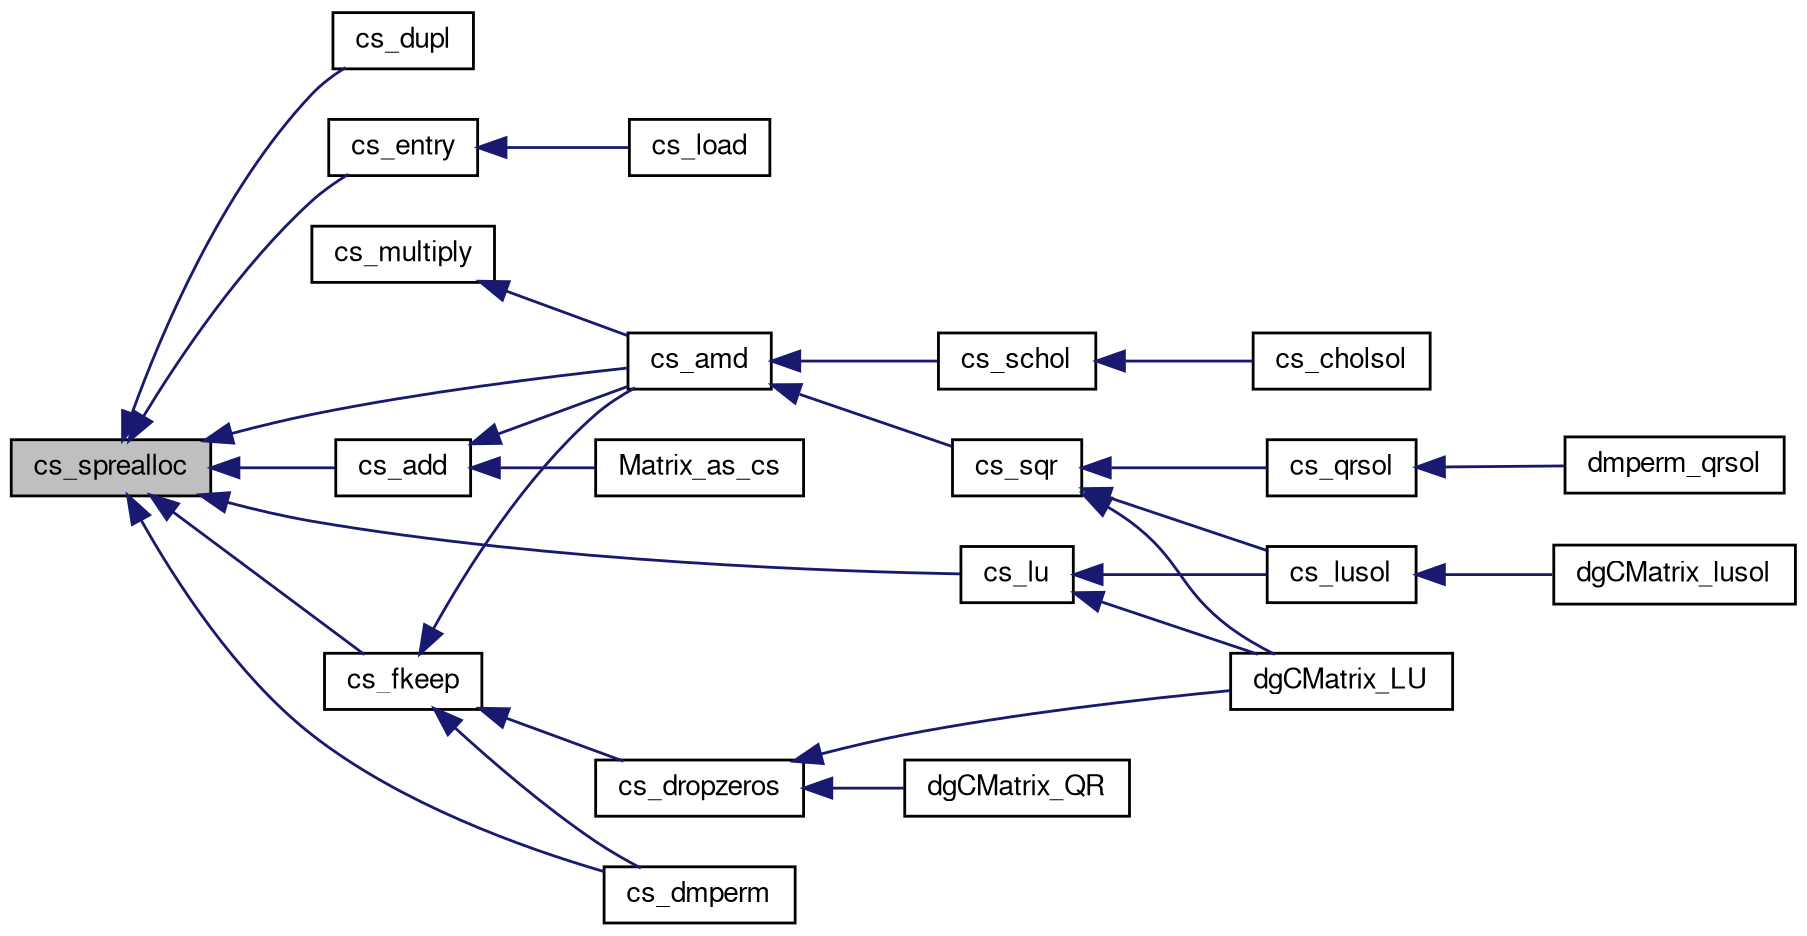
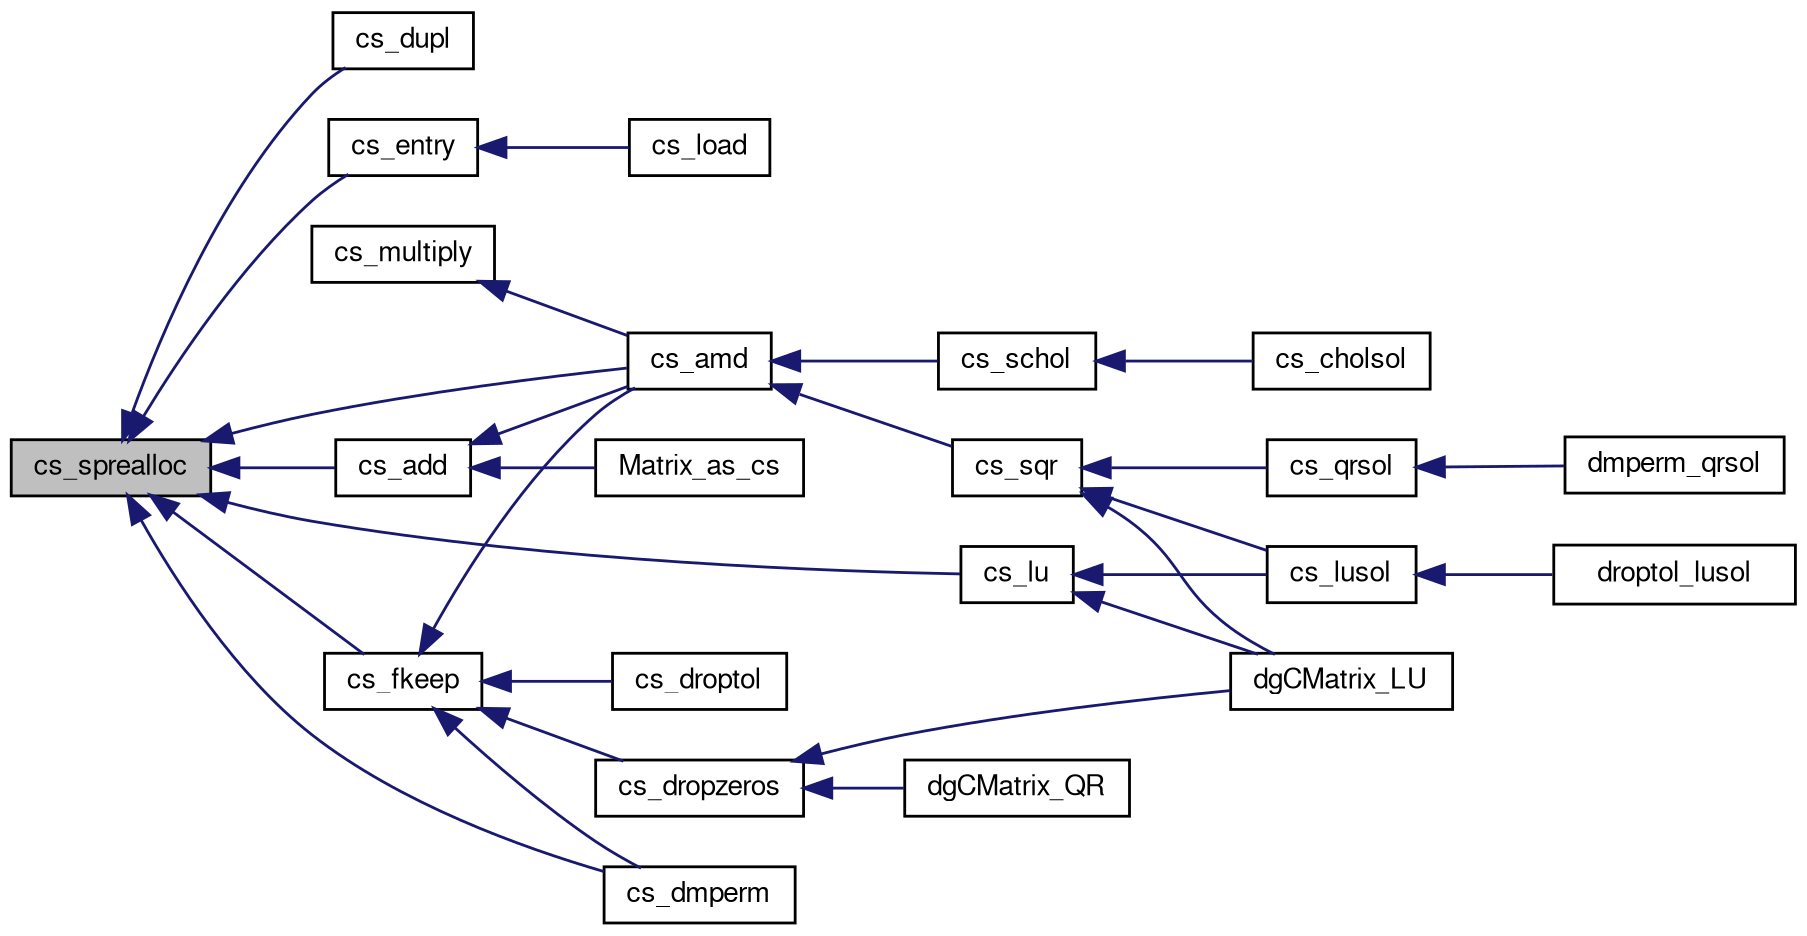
node "dgCMatrix_lusol": label "dgCMatrix_lusol" -> "droptol_lusol"
node "cs_droptol": added
